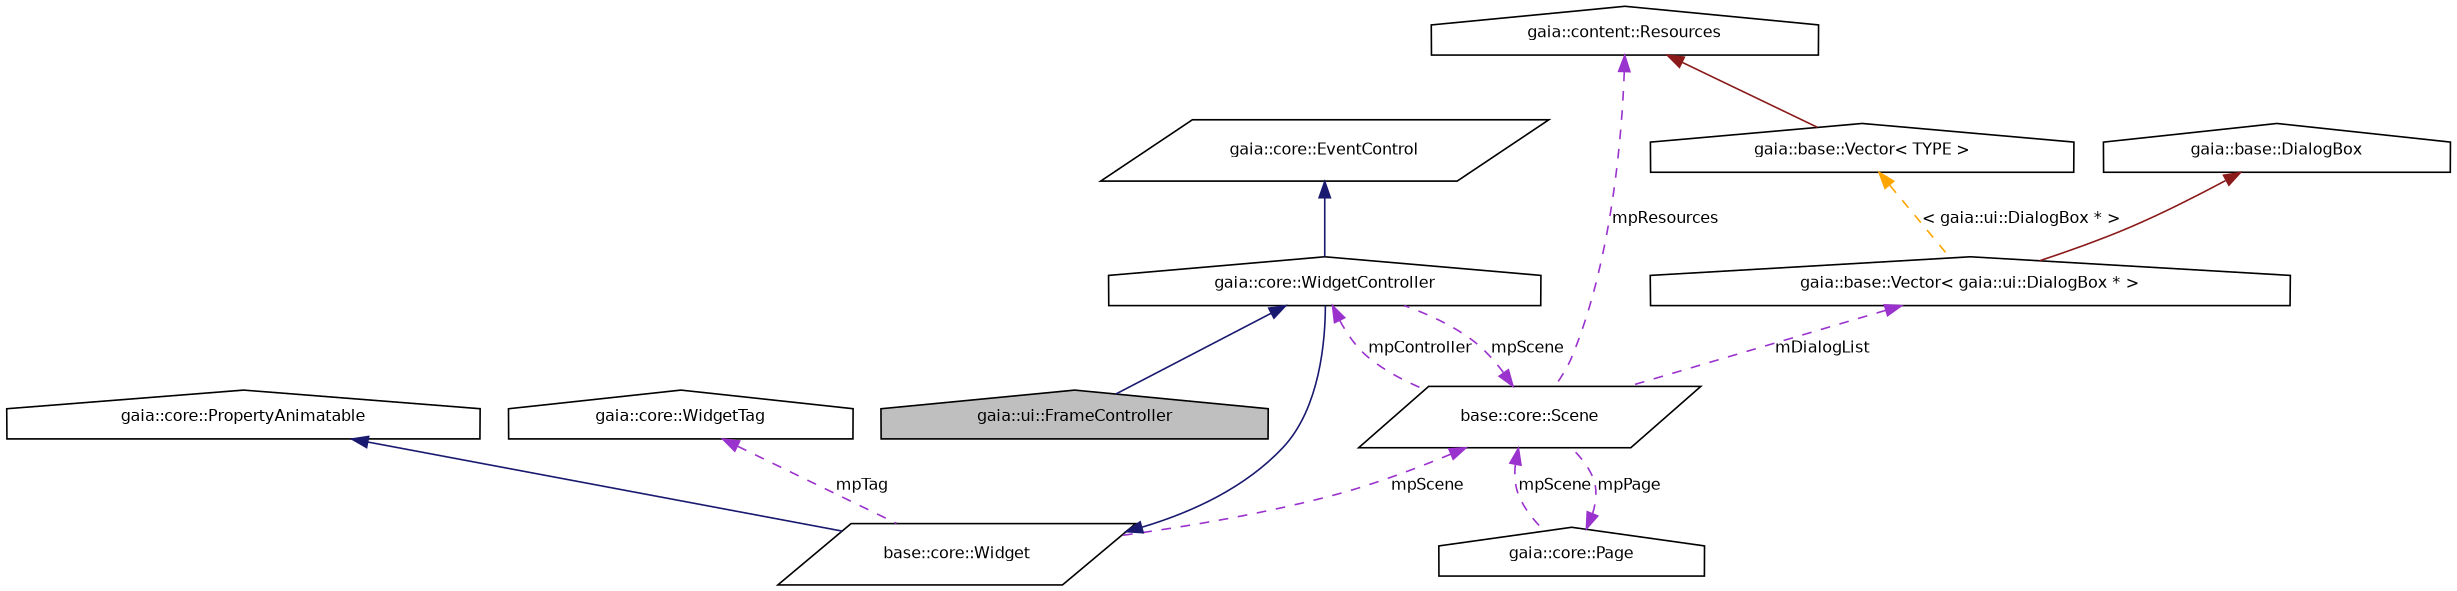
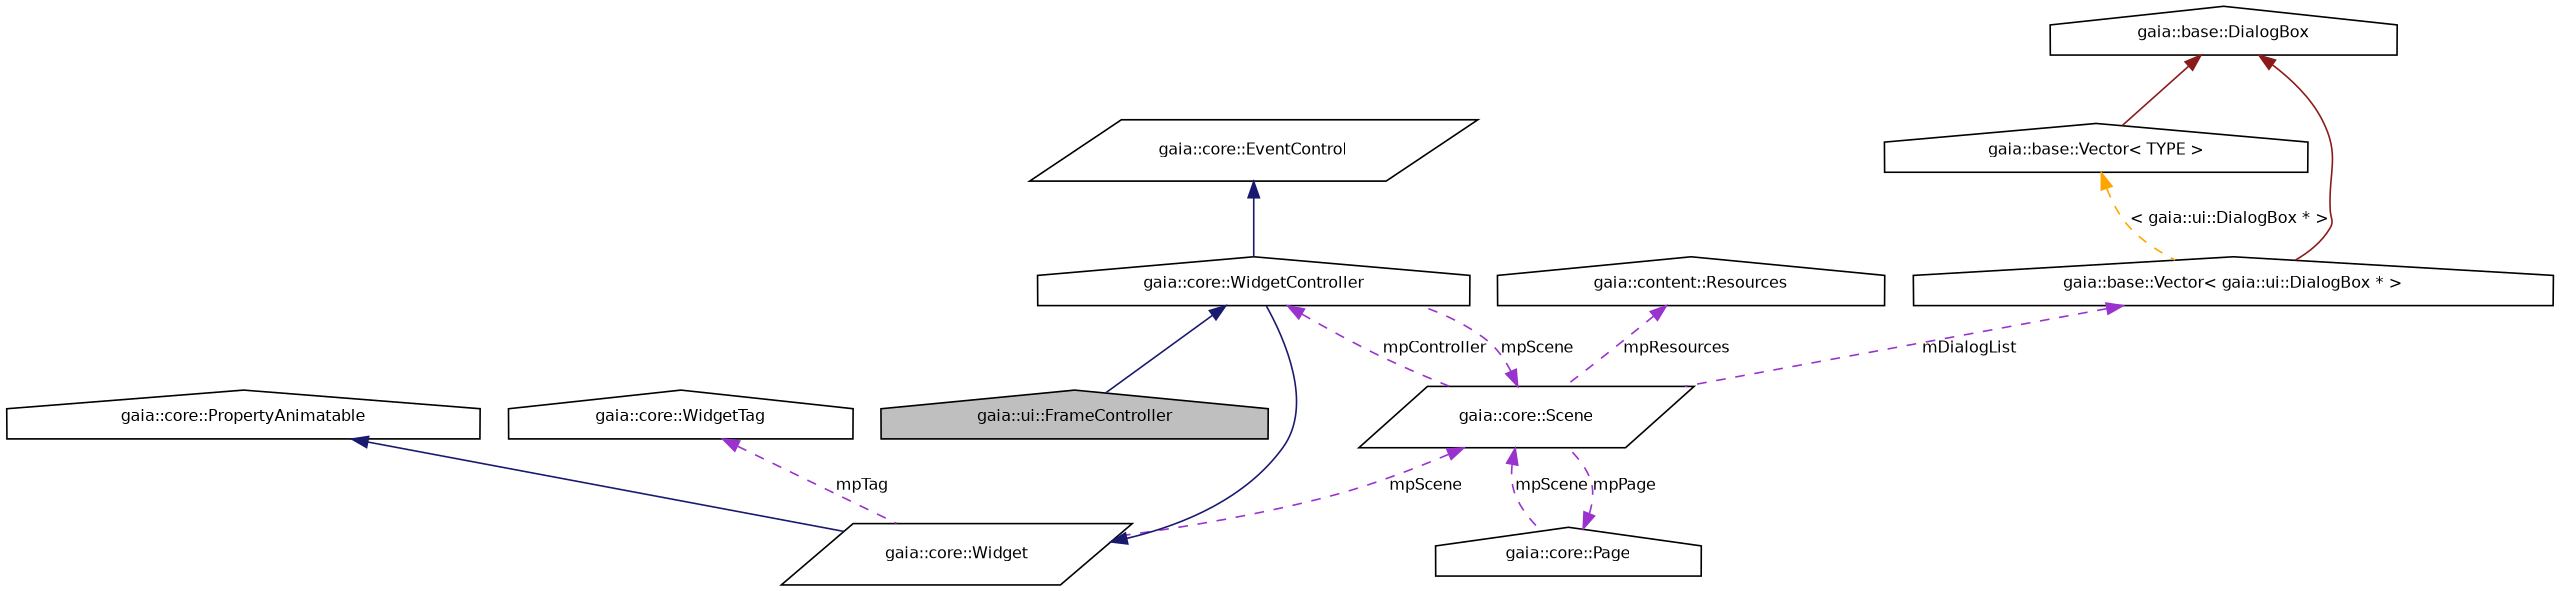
edge "gaia::base::Vector< TYPE >" -> "gaia::content::Resources": now "gaia::base::Vector< TYPE >" -> "gaia::base::DialogBox"
node "base::core::Scene": label "base::core::Scene" -> "gaia::core::Scene"
node "base::core::Widget": label "base::core::Widget" -> "gaia::core::Widget"
